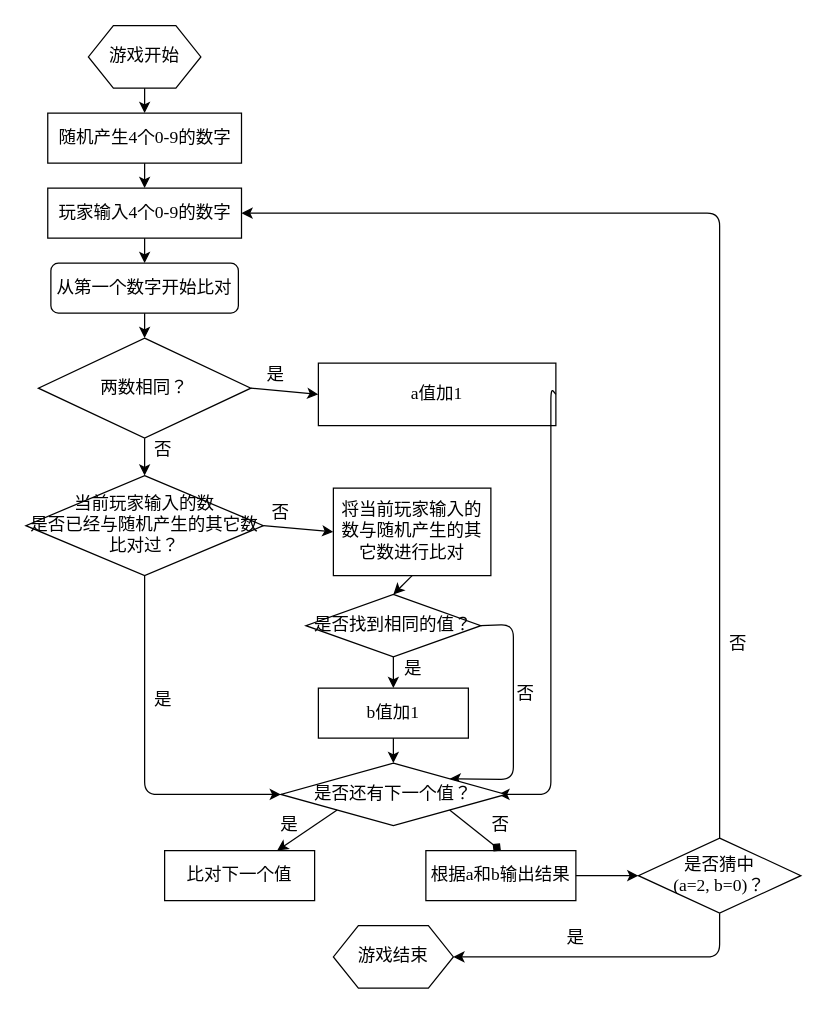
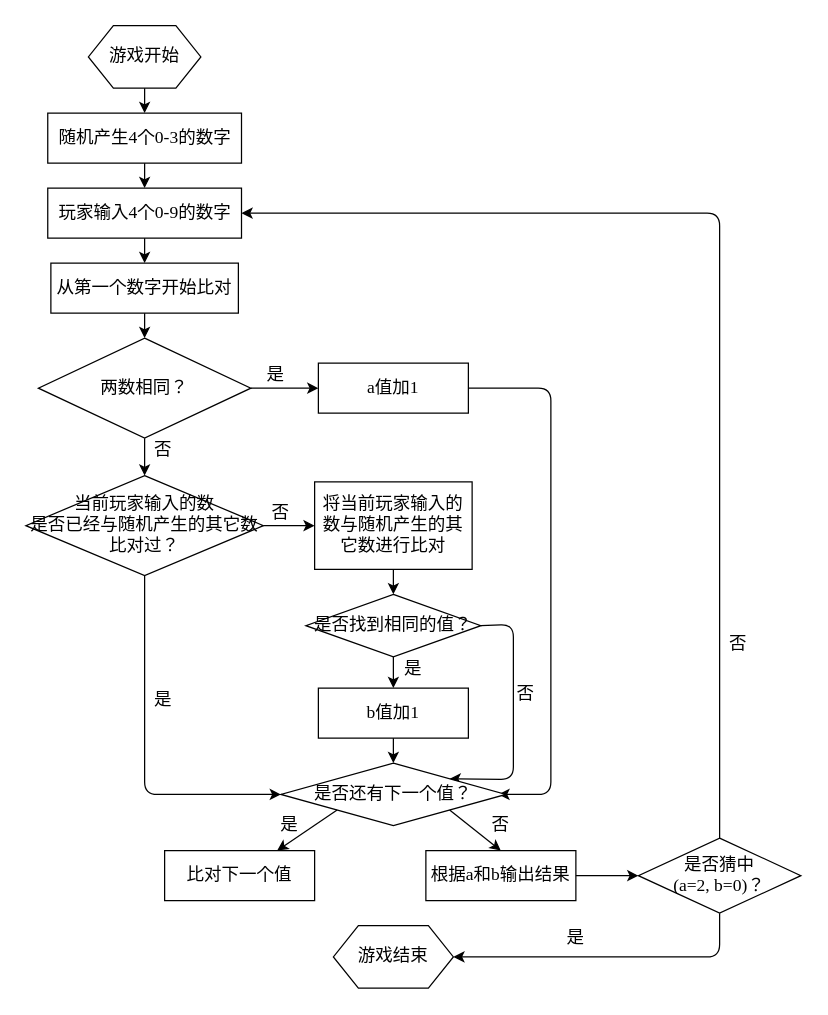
node "随机产生4个0-9的数字": label "随机产生4个0-9的数字" -> "随机产生4个0-3的数字"
node "从第一个数字开始比对": shape rounded rectangle -> rectangle
node "a值加1": size 238x63 -> 150x50
node "将当前玩家输入的数与随机产生的其它数进行比对": moved (412, 532) -> (393, 526)
edge "是否还有下一个值？" -> "根据a和b输出结果": arrowhead diamond -> classic
